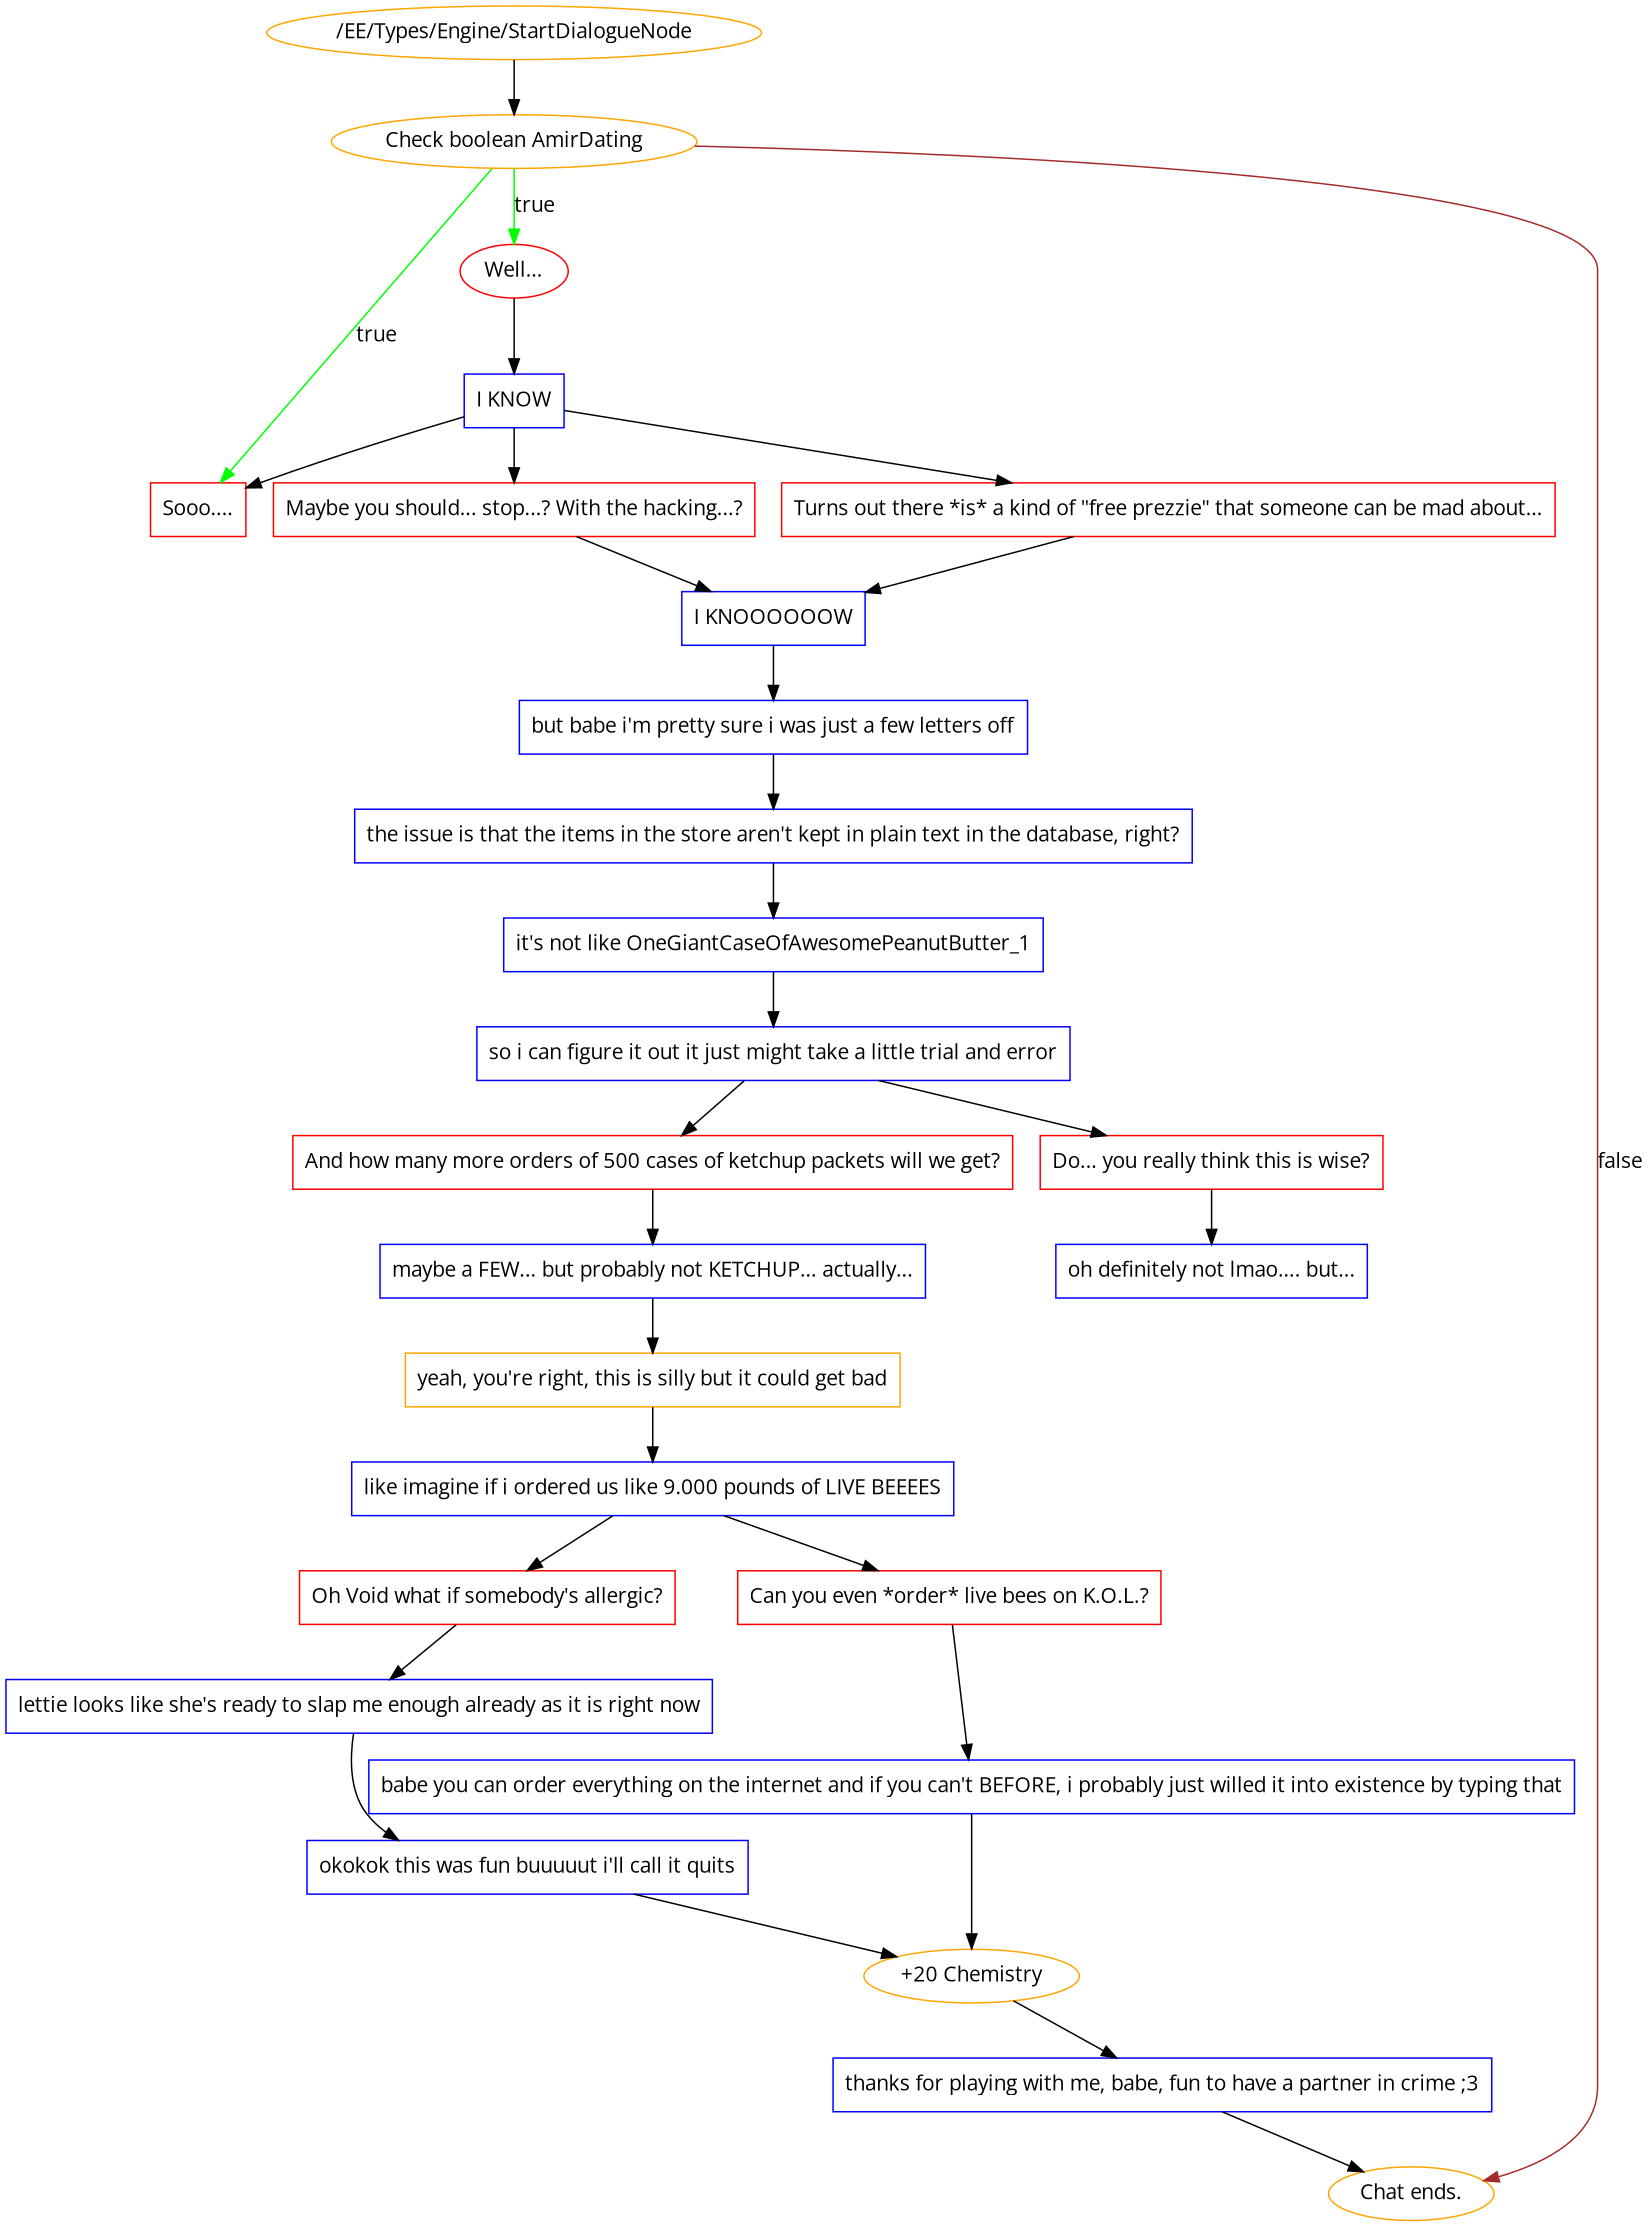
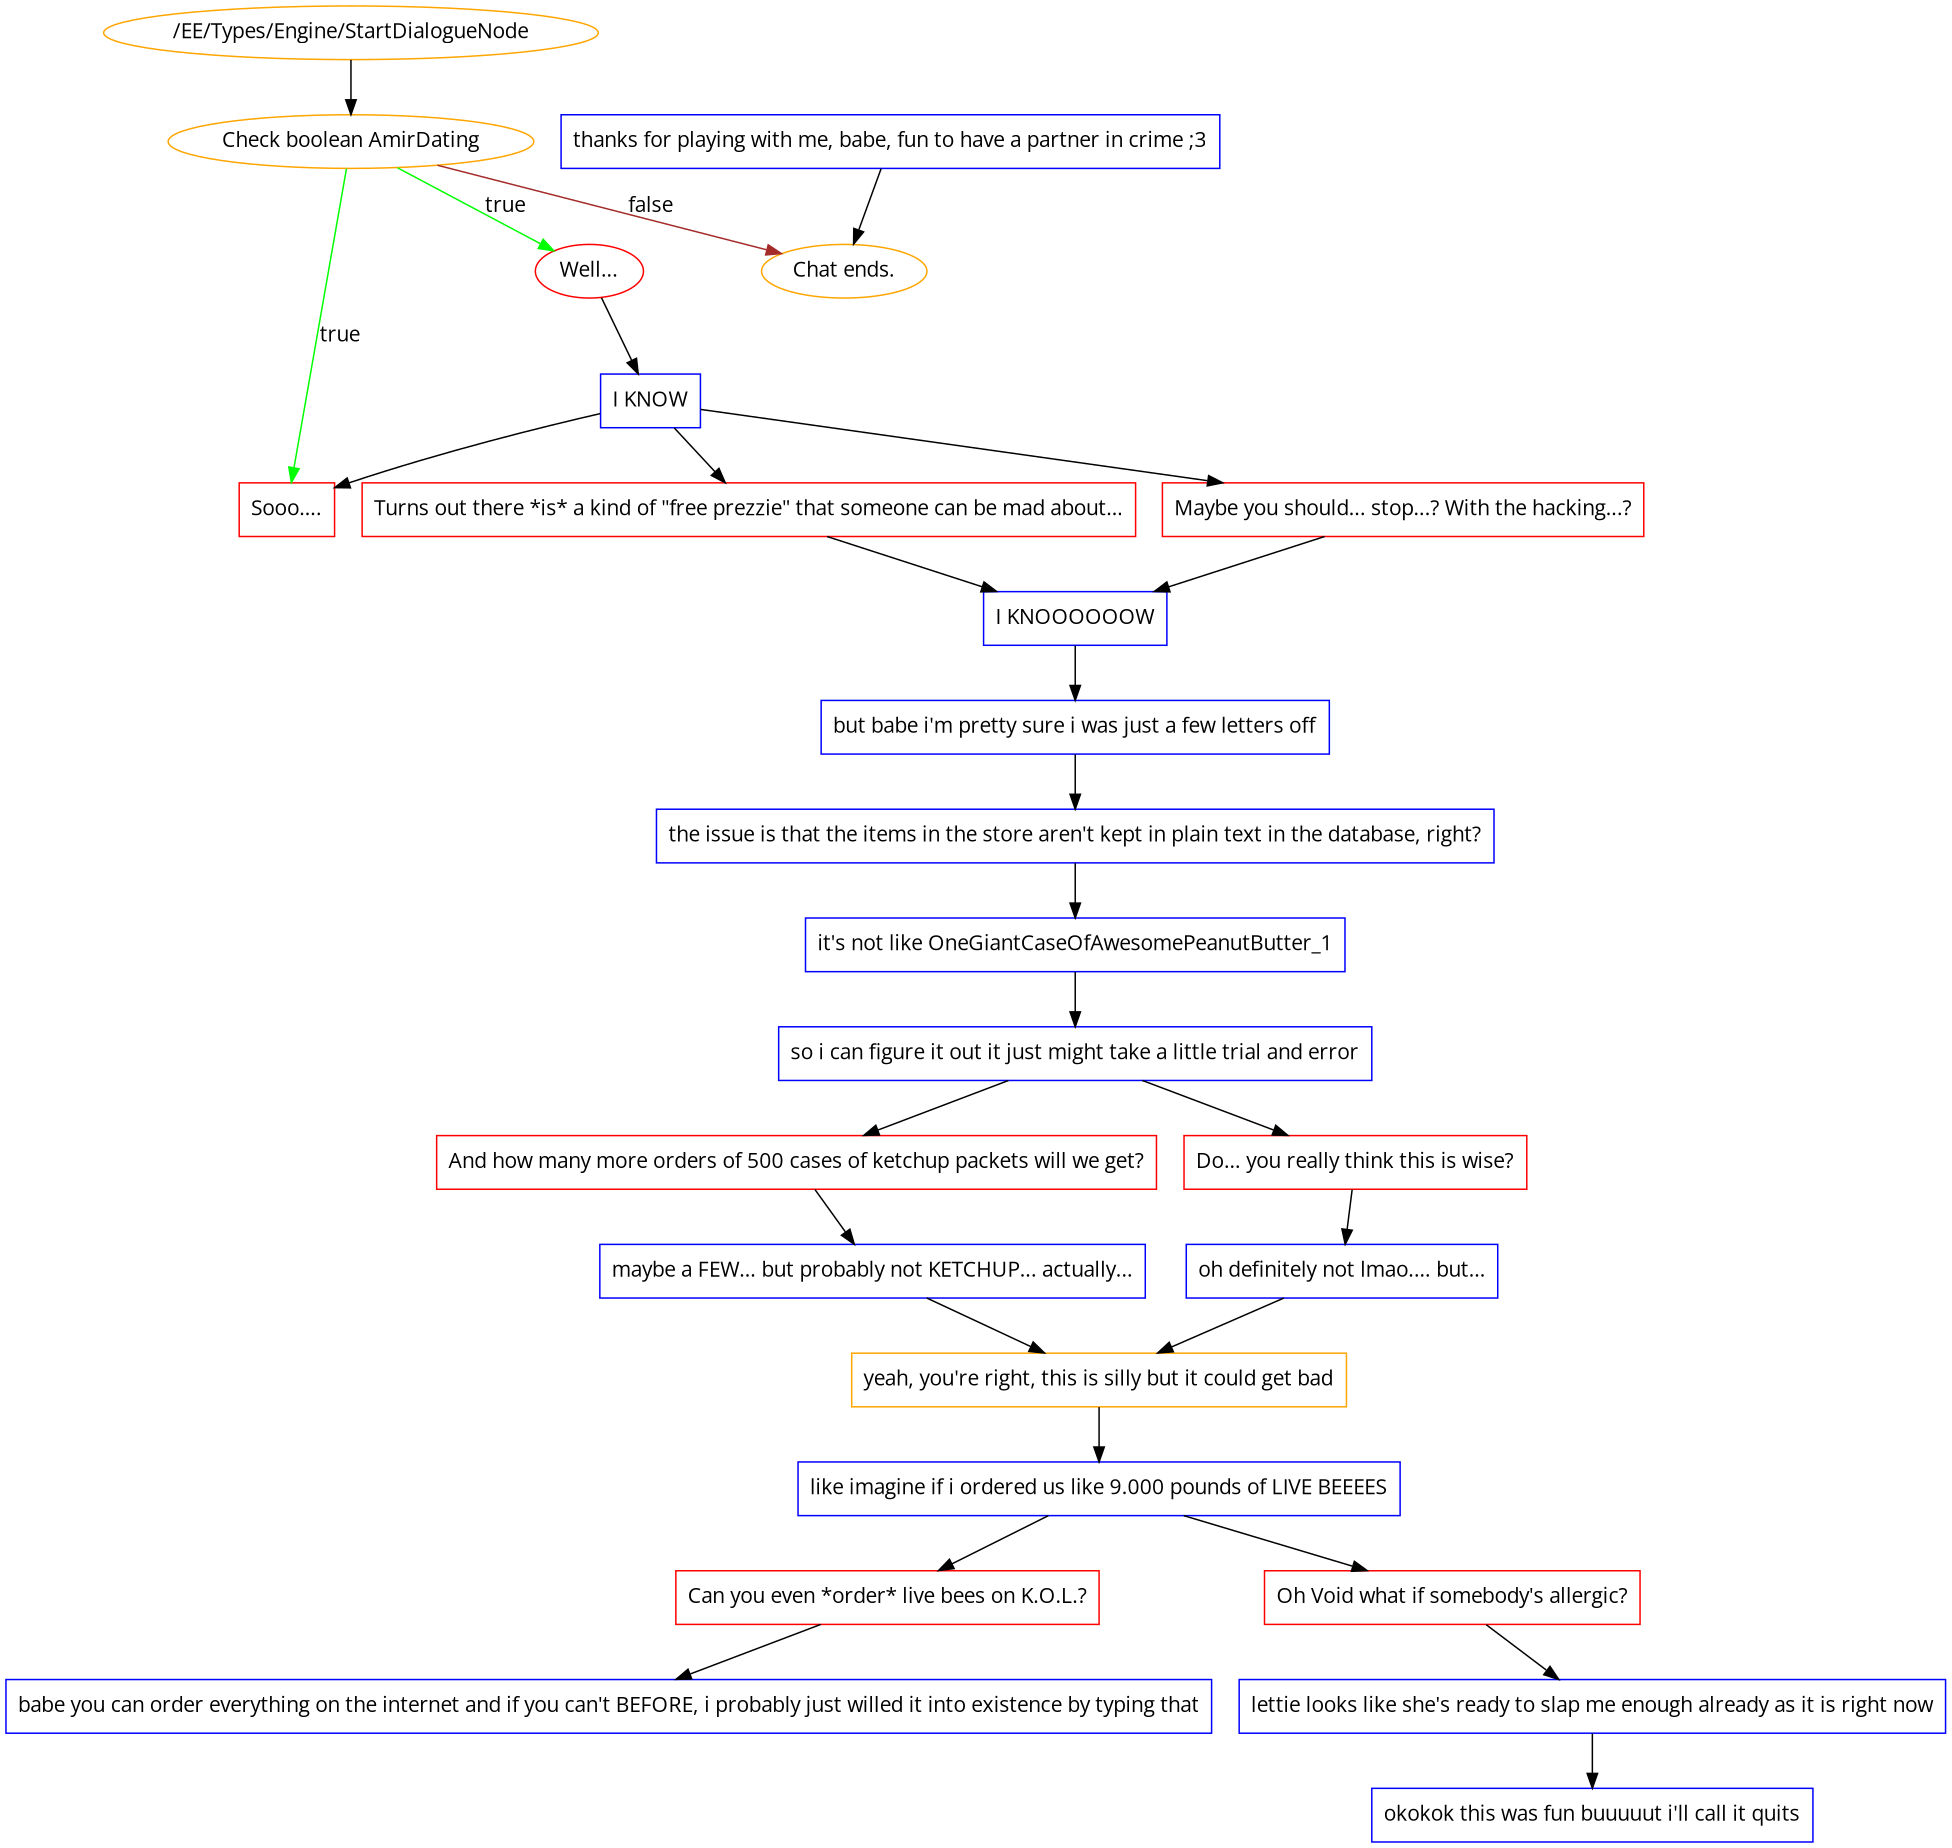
edge "oh definitely not lmao.... but..." -> "yeah, you're right, this is silly but it could get bad": added
node "+20 Chemistry": removed
